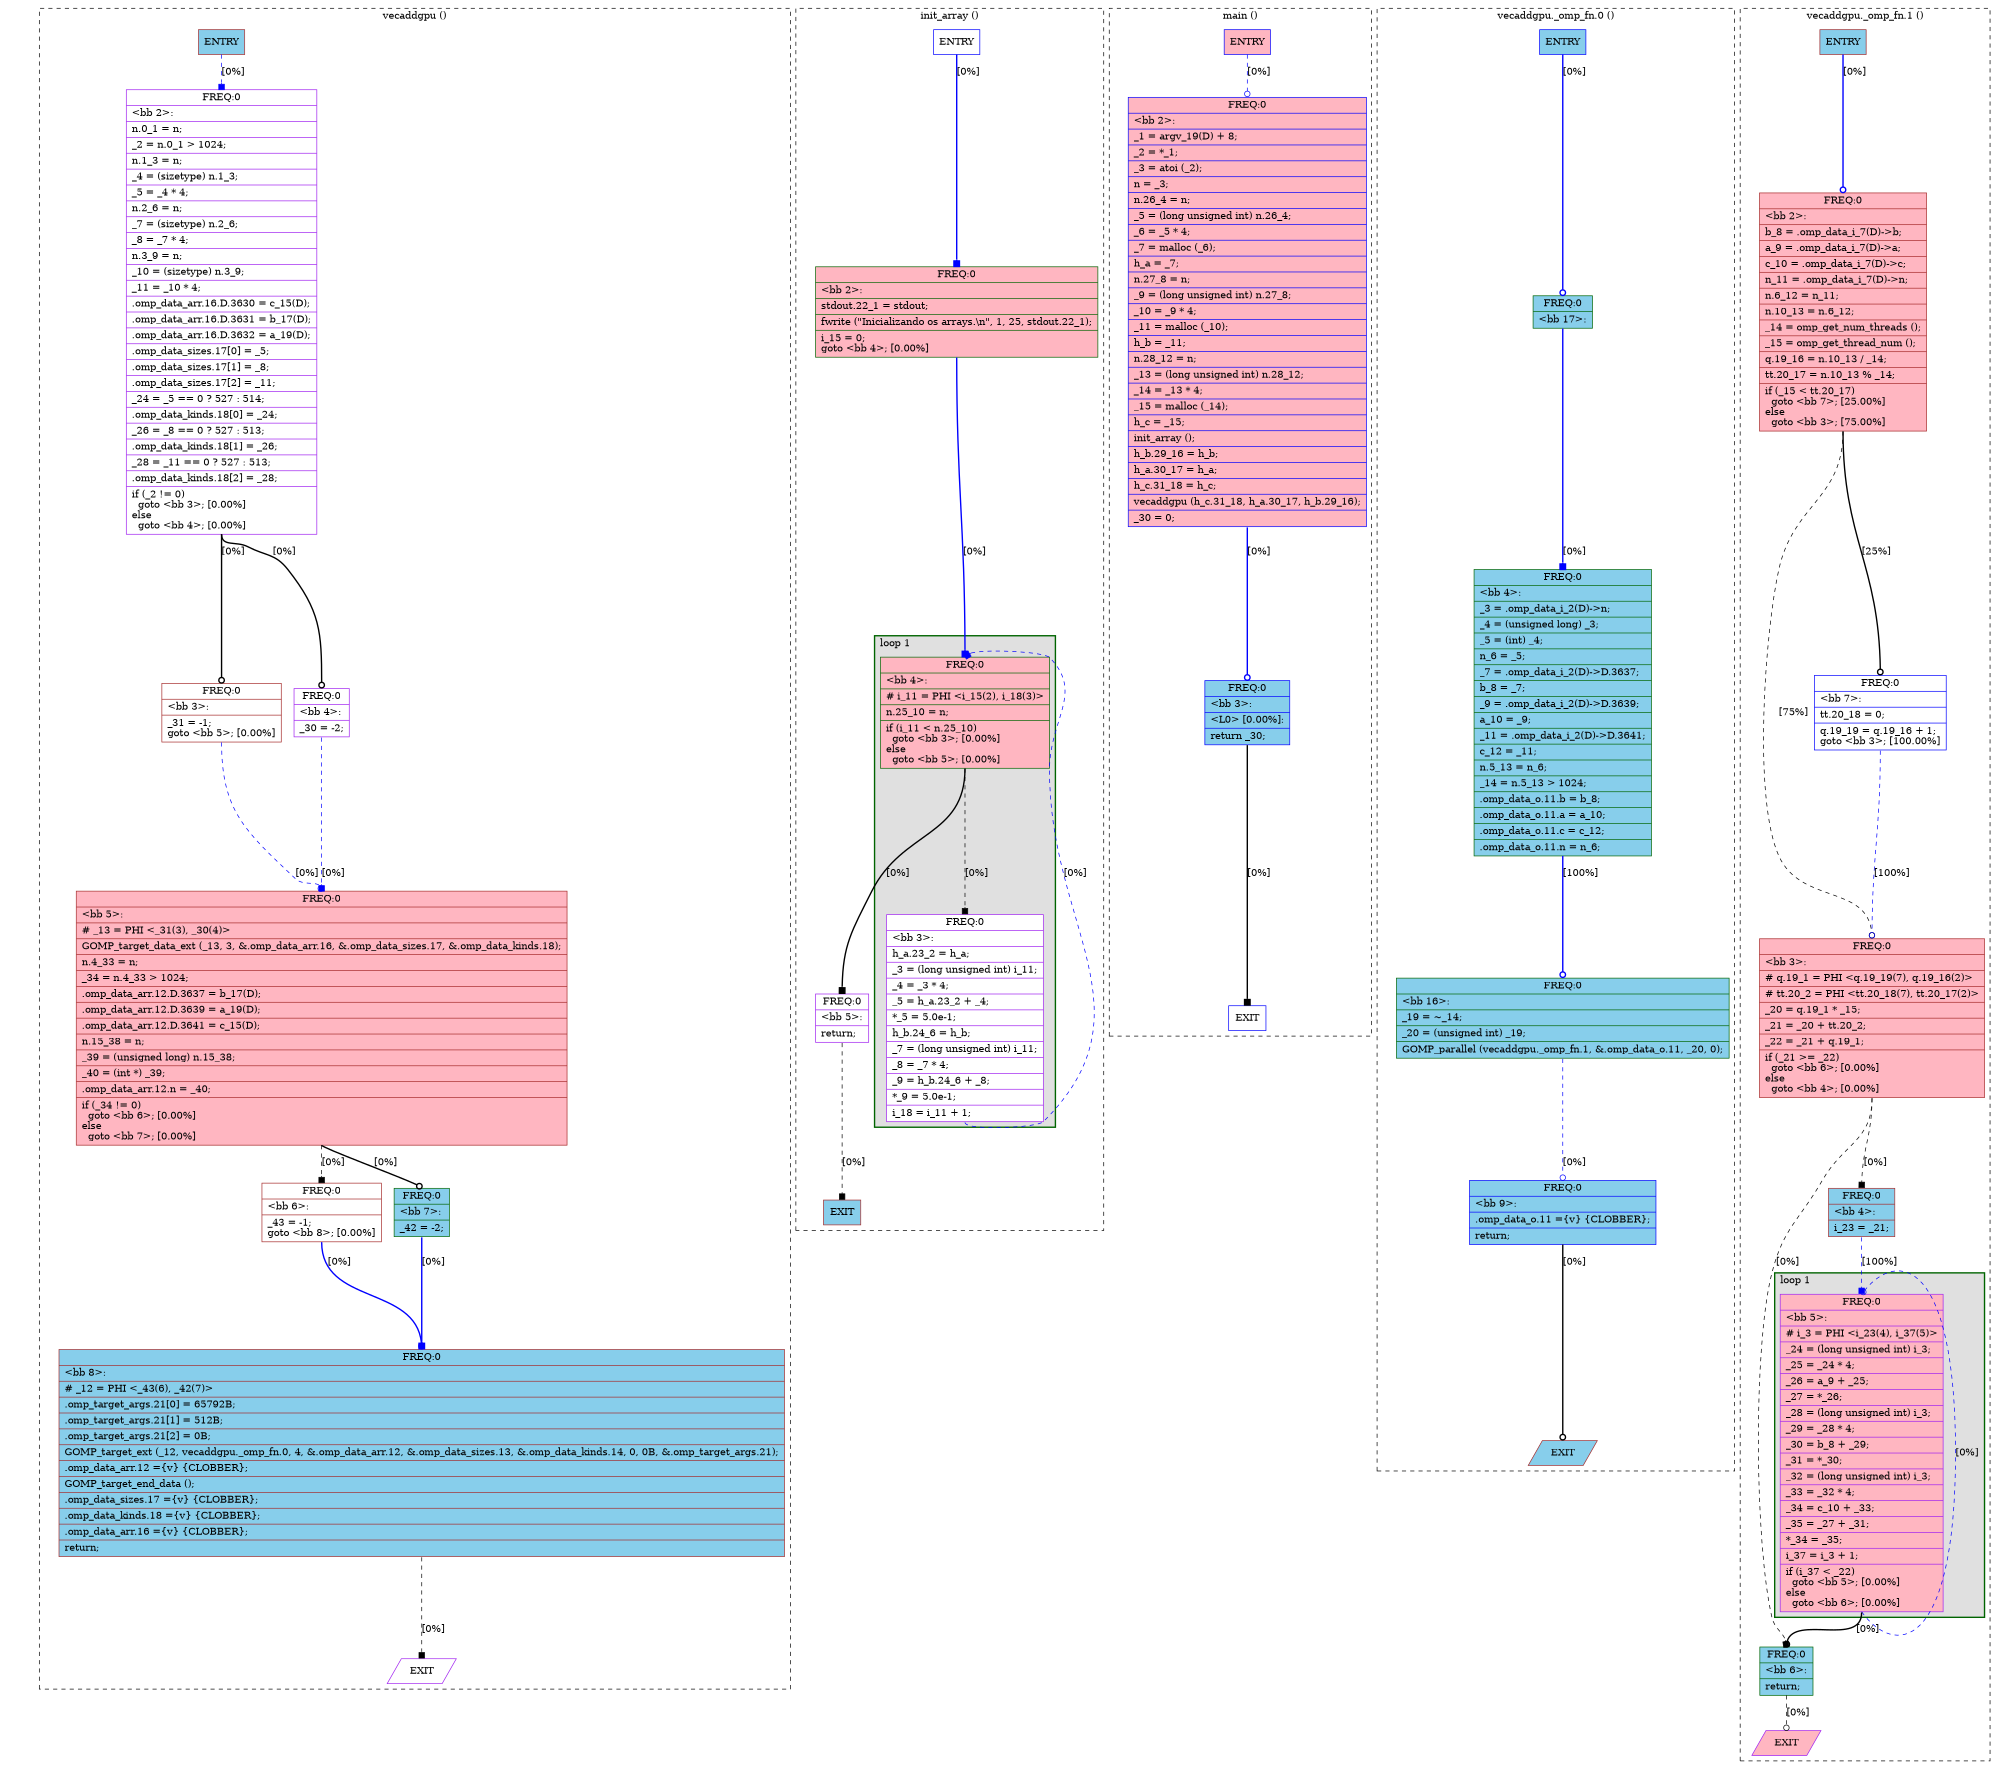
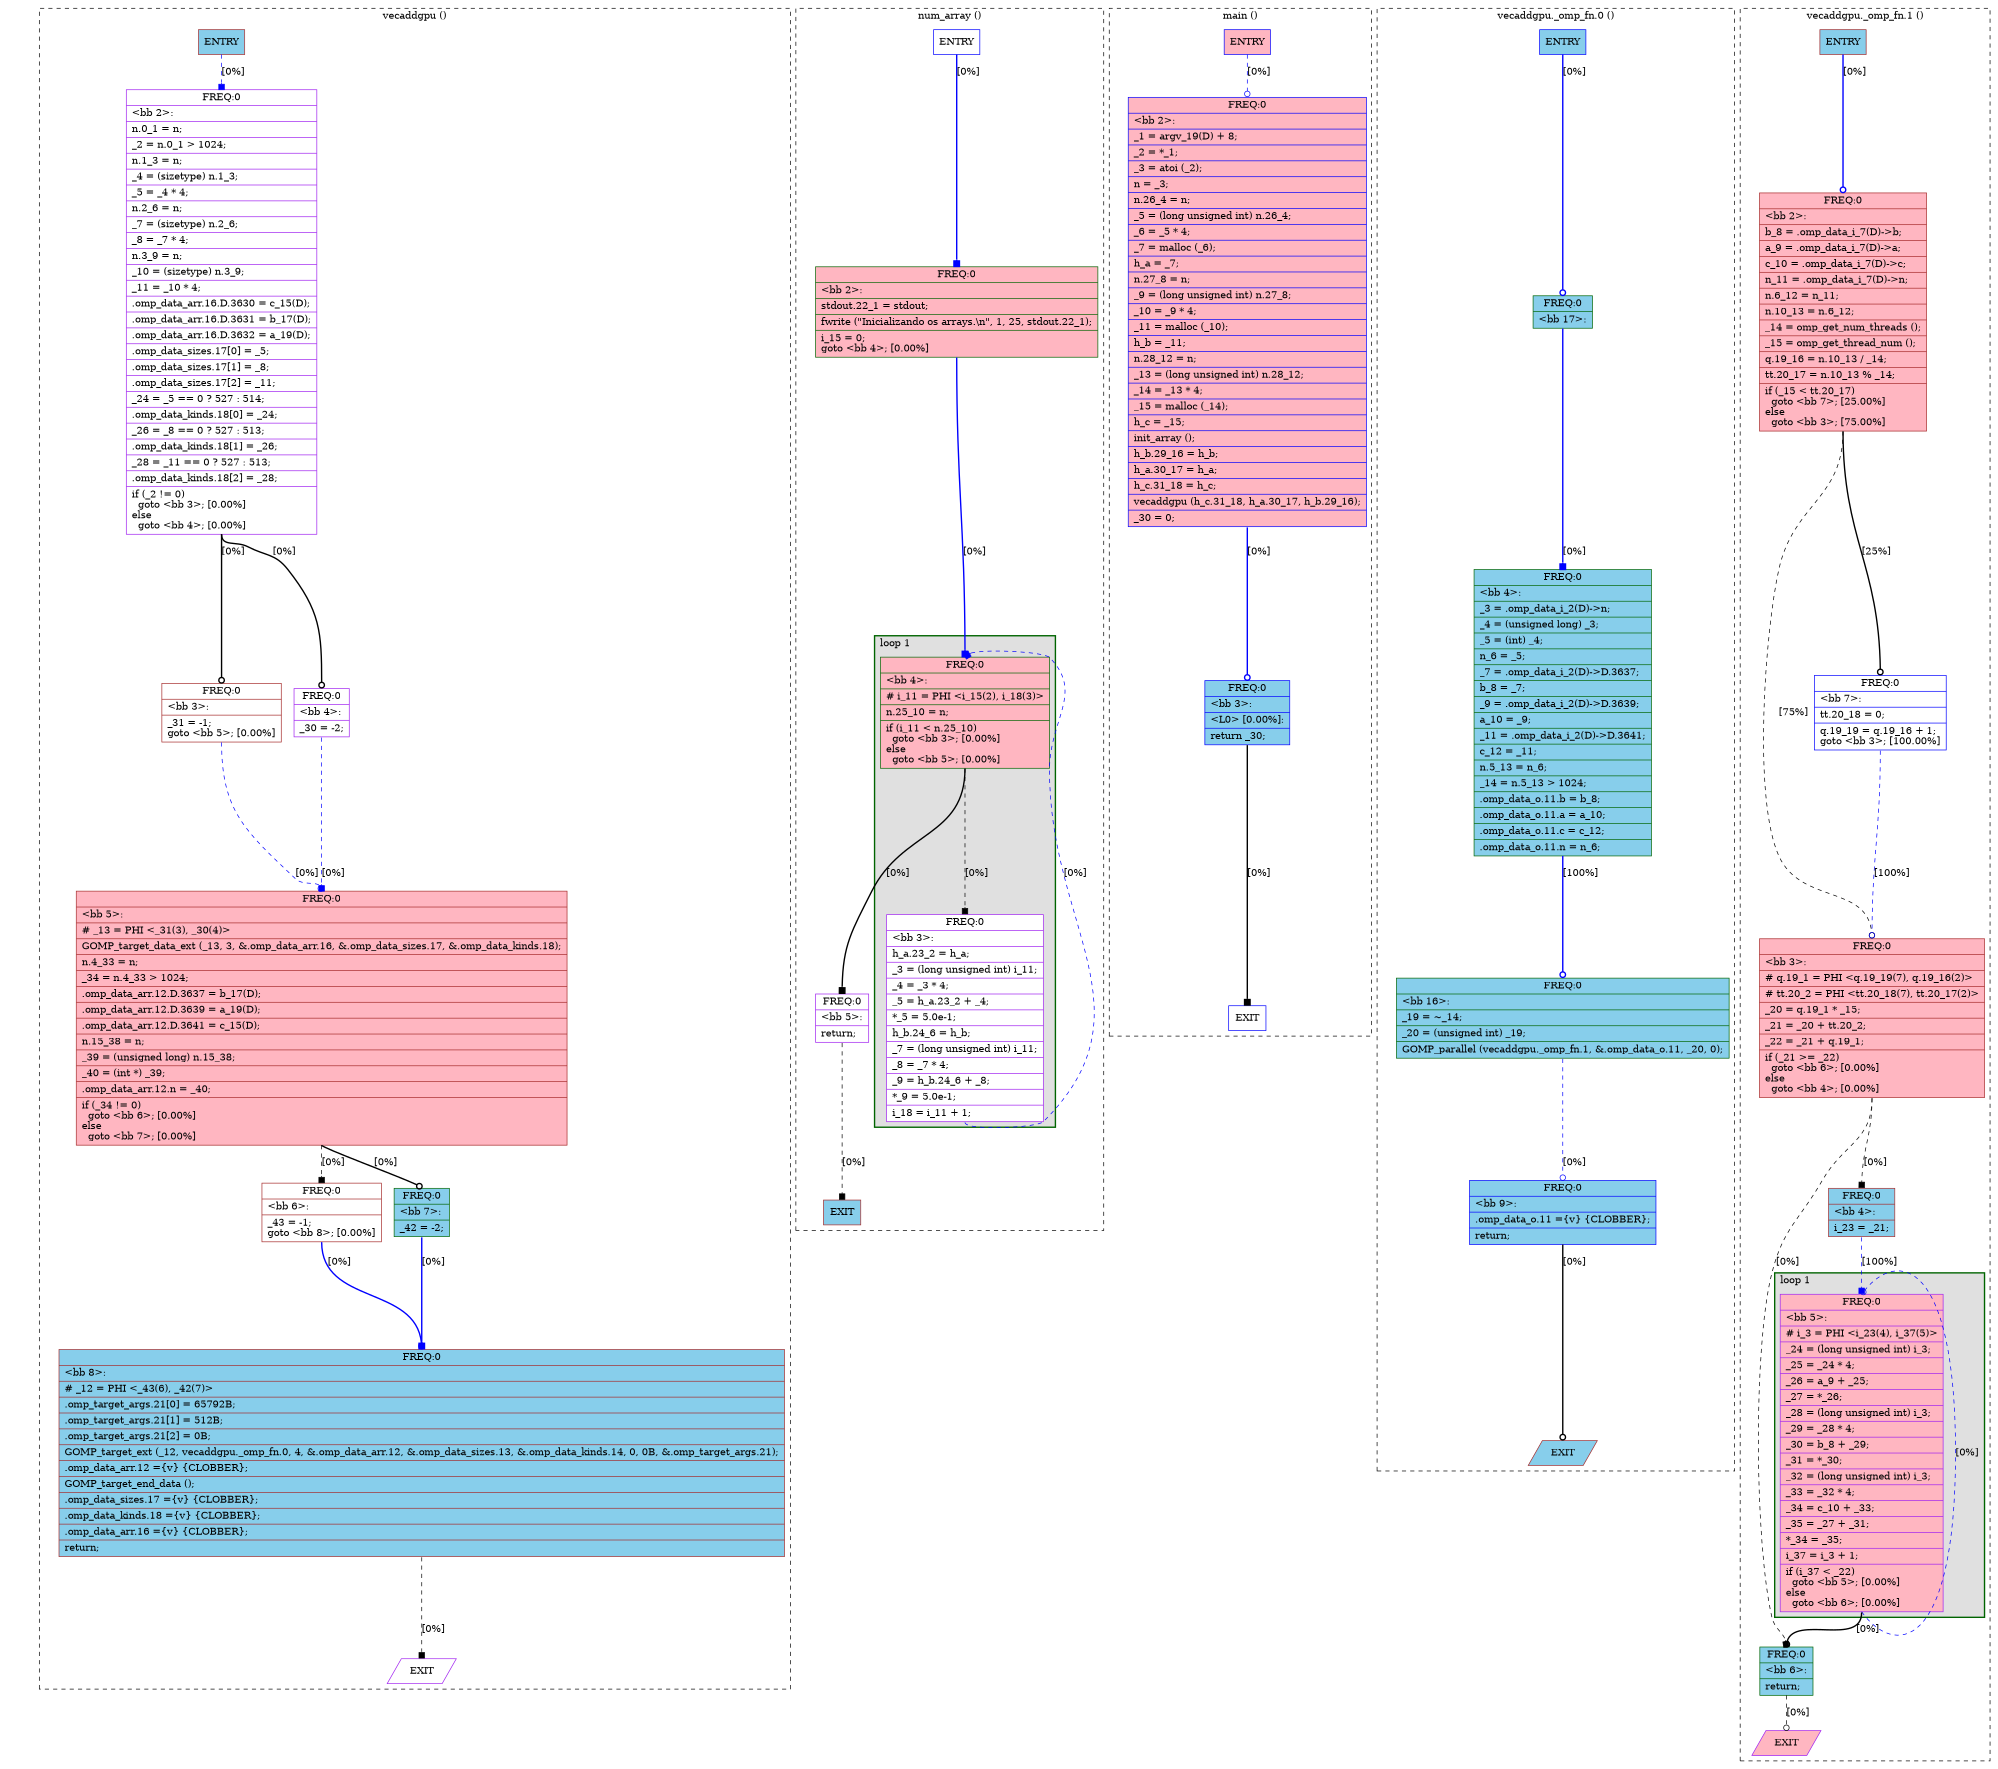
cluster "init_array ()": label "init_array ()" -> "num_array ()"
